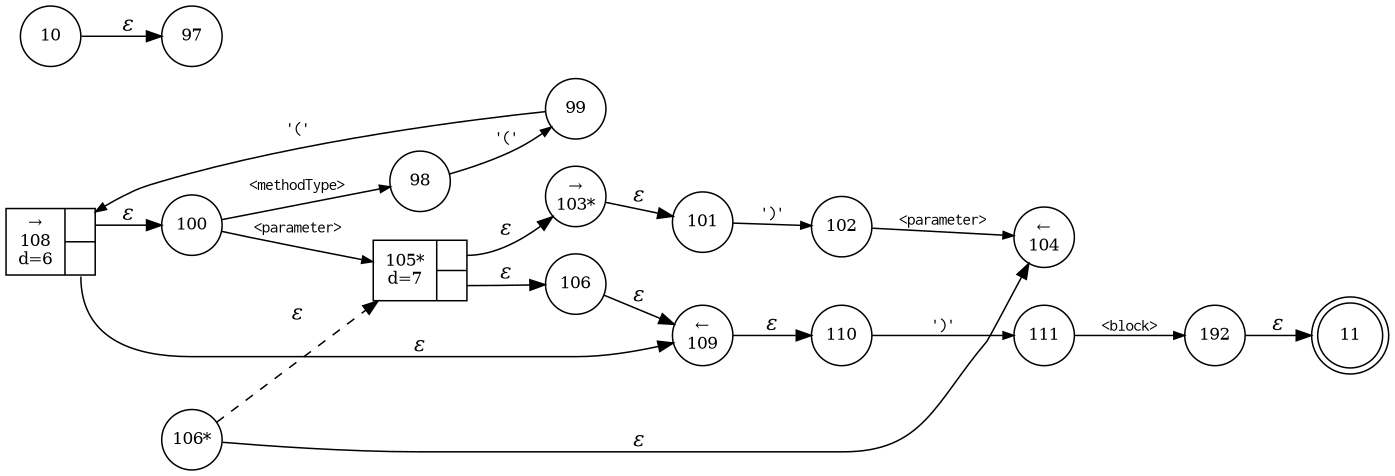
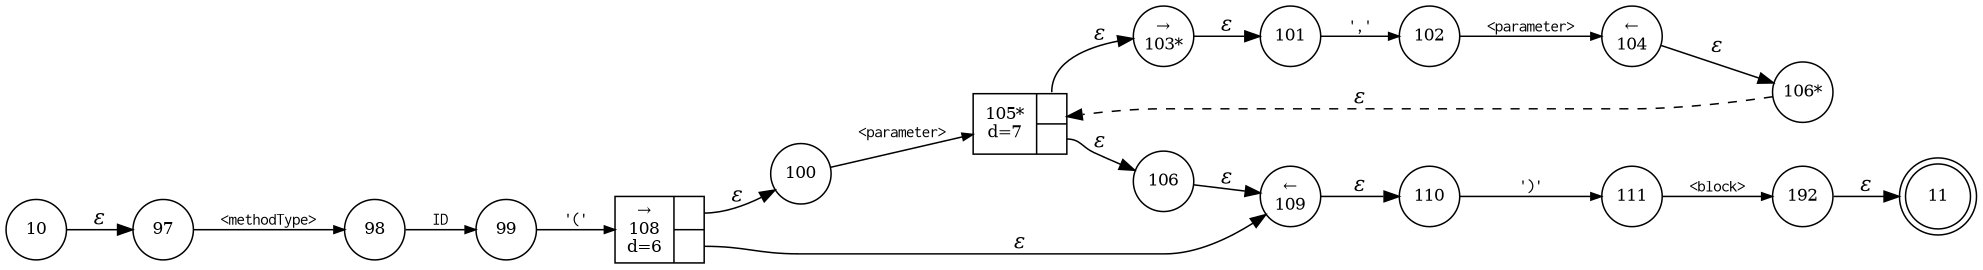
edge "98" -> "99": label "'('" -> "ID"
edge "100" -> "98": now "97" -> "98"
edge "101" -> "102": label "')'" -> "','"
edge "106*" -> "← 104": reversed
